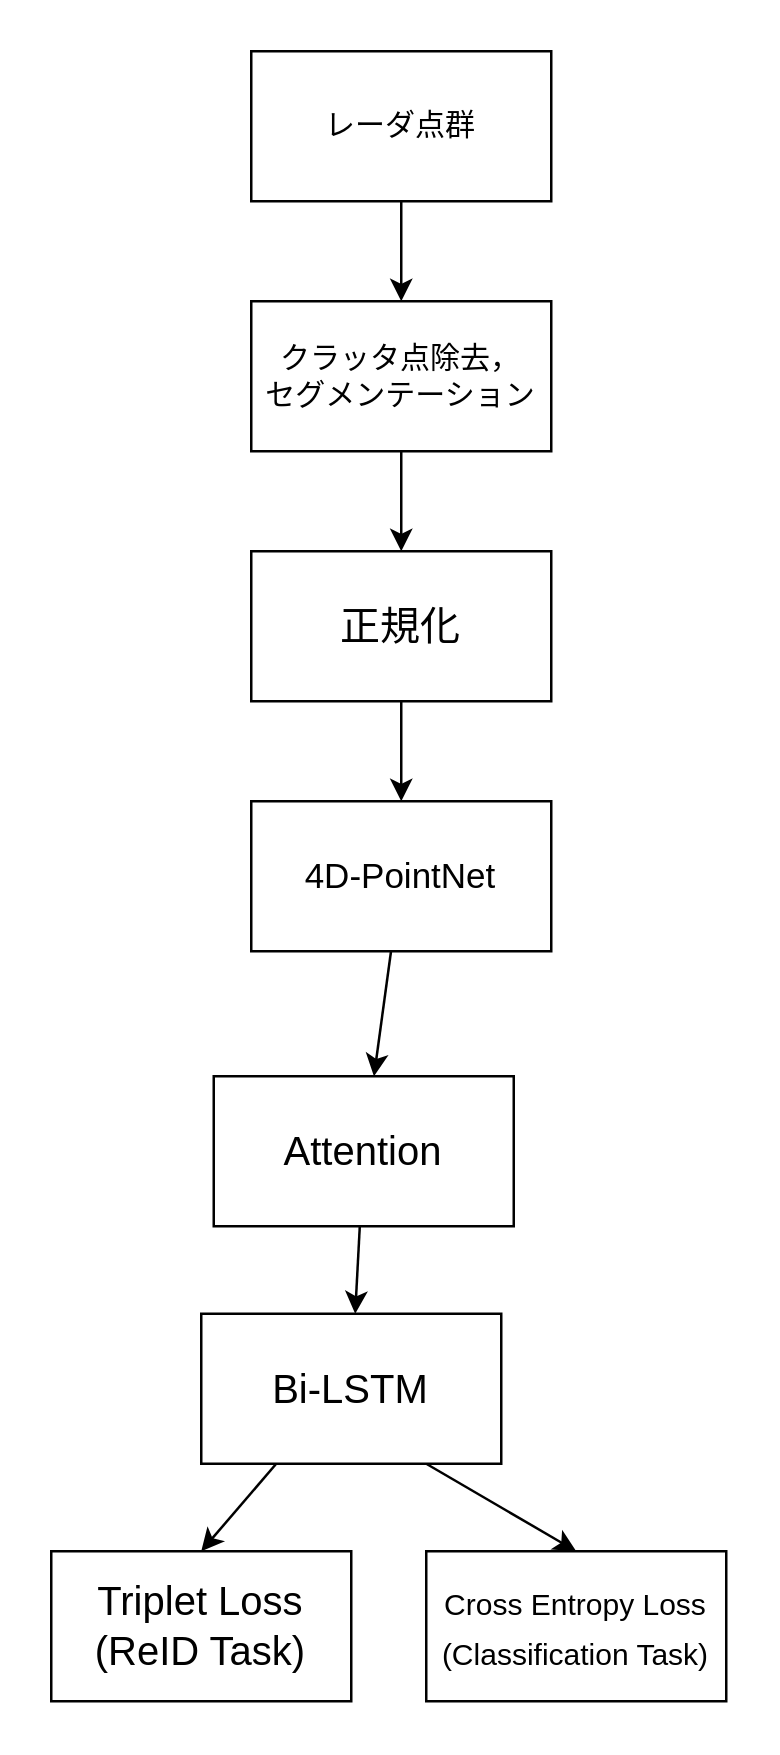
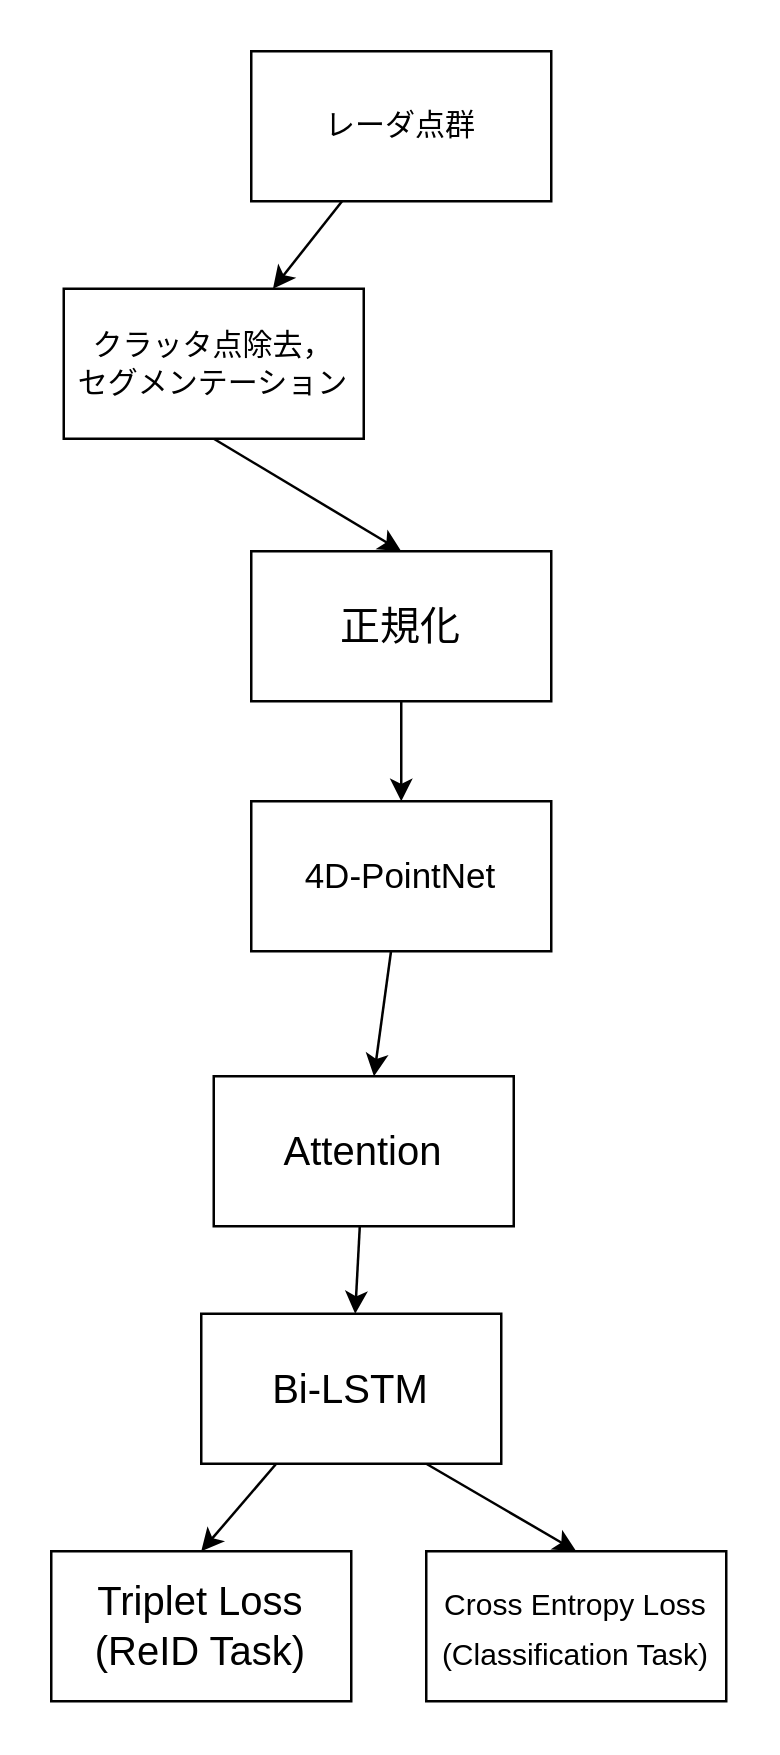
node "クラッタ点除去， セグメンテーション": moved (401, 376) -> (214, 364)
